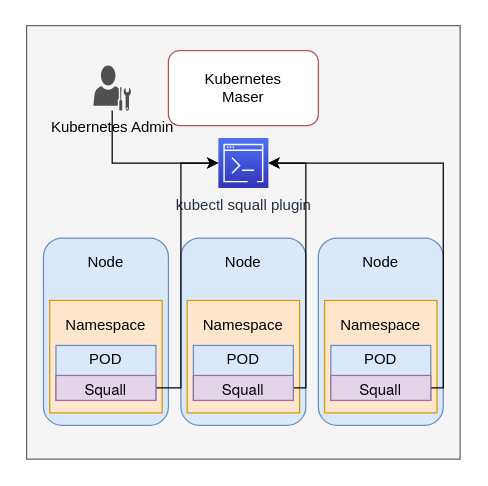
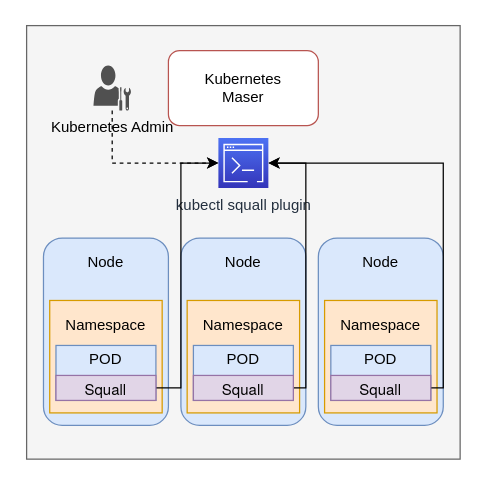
edge "Kubernetes Admin" -> "kubectl squall plugin": style solid -> dashed
